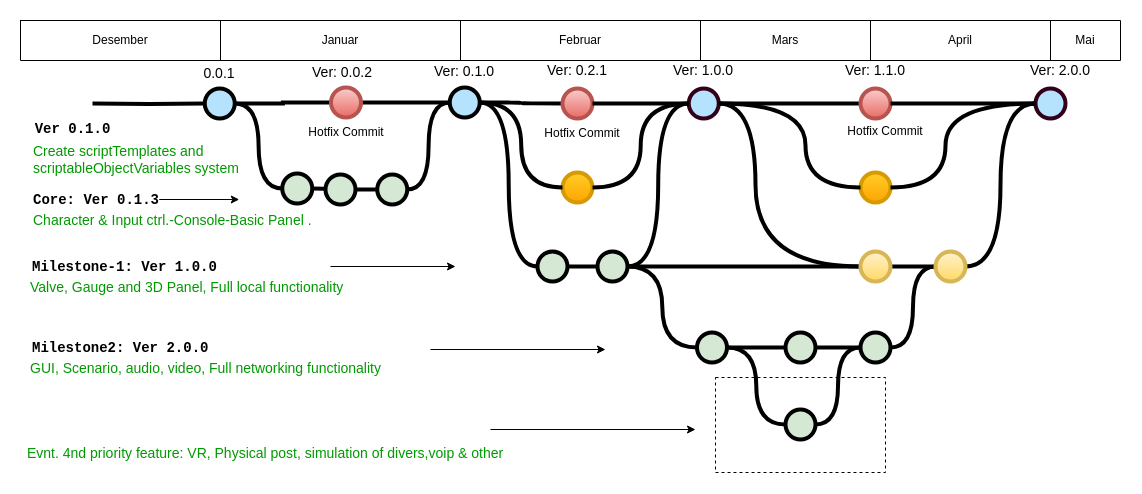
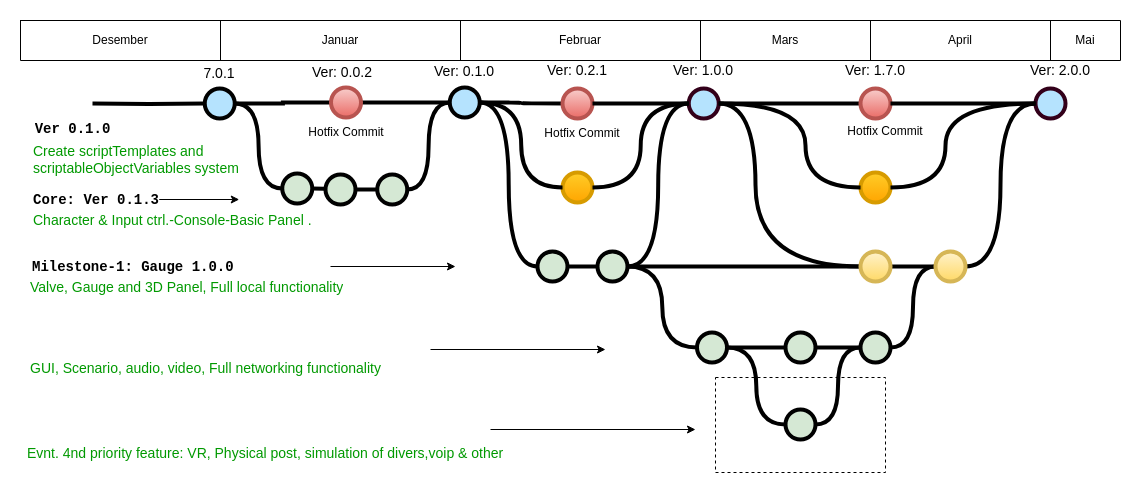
node "Ver: 1.1.0": label "Ver: 1.1.0" -> "Ver: 1.7.0"
node "0.0.1": label "0.0.1" -> "7.0.1"
node "Milestone-1: Ver 1.0.0": label "Milestone-1: Ver 1.0.0" -> "Milestone-1: Gauge 1.0.0"
node "Milestone2: Ver 2.0.0": removed
